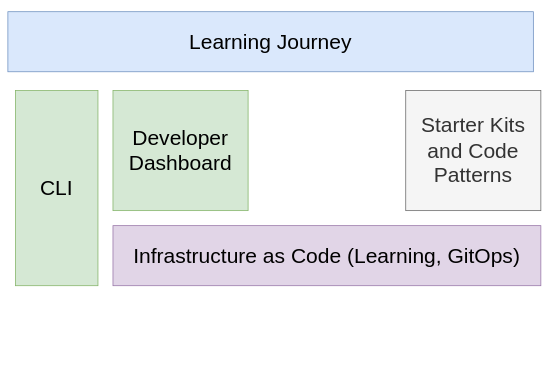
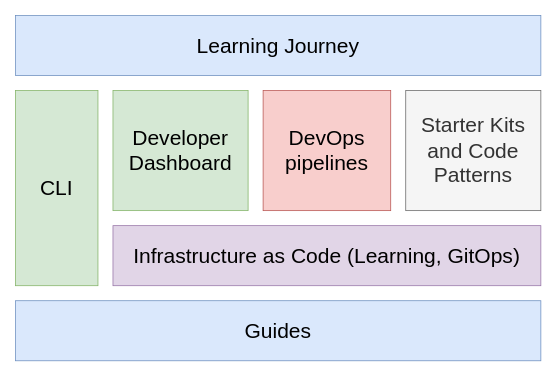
node "Learning Journey": moved (270, 42) -> (278, 45)
node "DevOps pipelines": added
node "Guides": added
